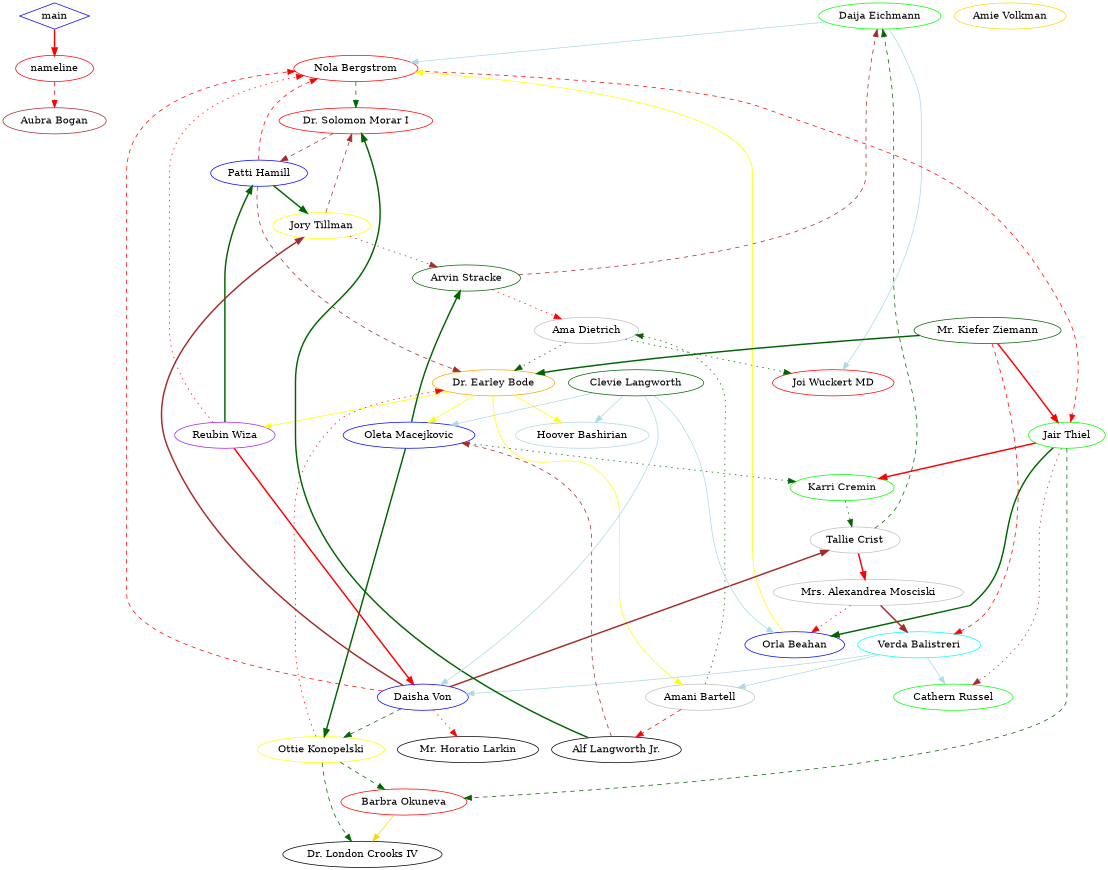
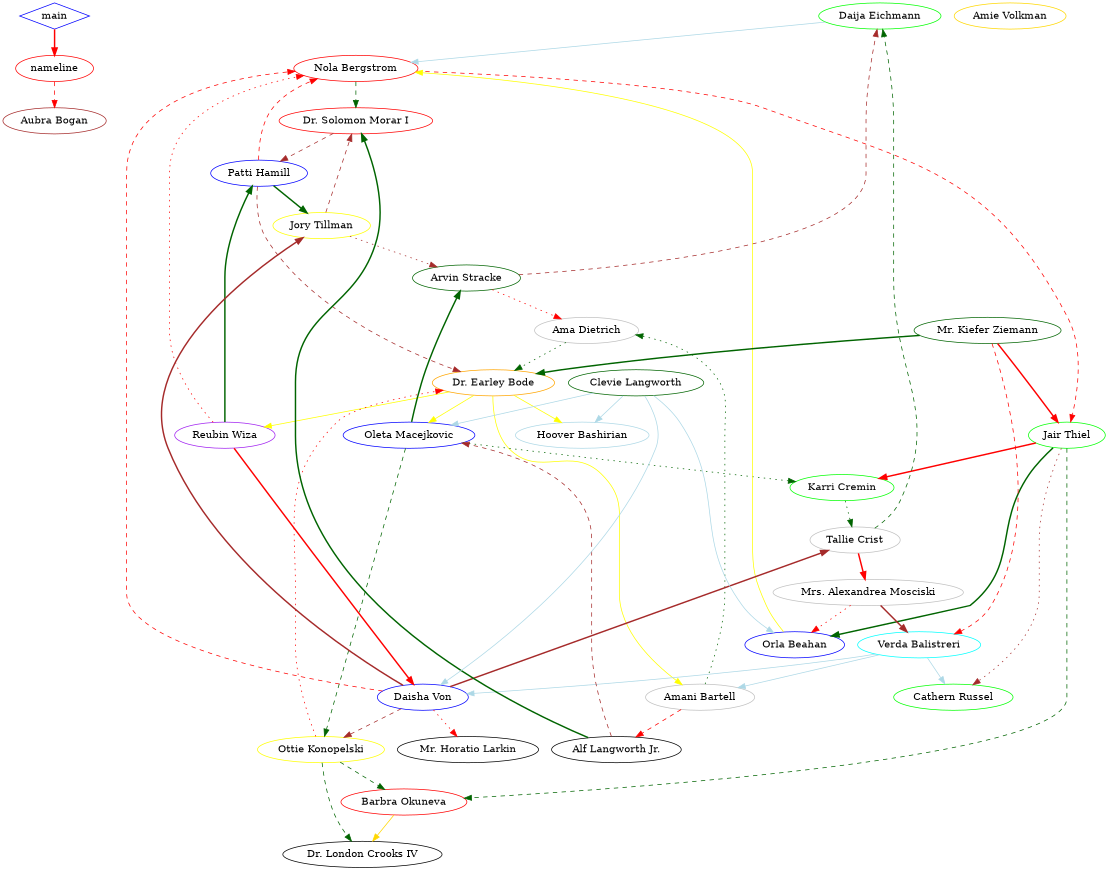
node "Joi Wuckert MD": removed
edge "Oleta Macejkovic" -> "Ottie Konopelski": style bold -> dashed
edge "Daisha Von" -> "Ottie Konopelski": color darkgreen -> brown
